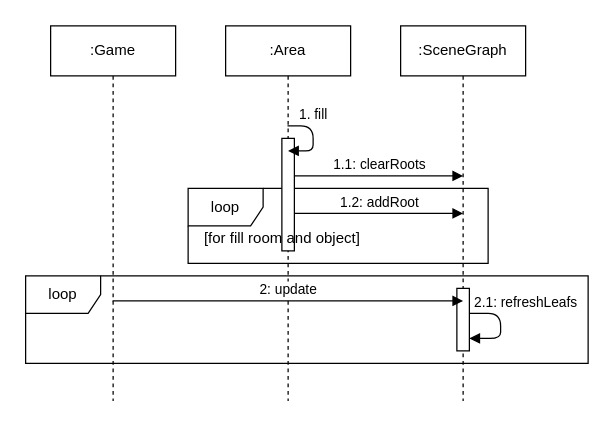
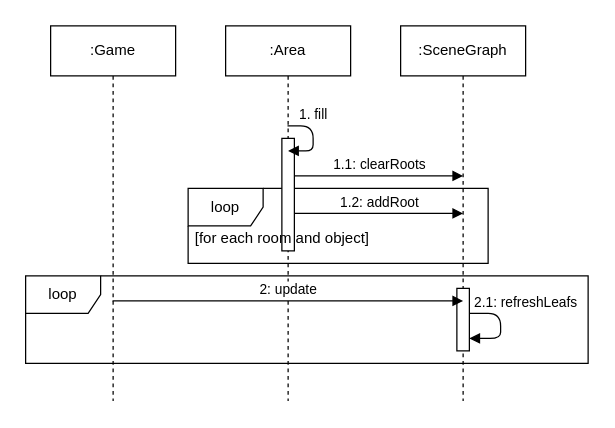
node "[for fill room and object]": label "[for fill room and object]" -> "[for each room and object]"
